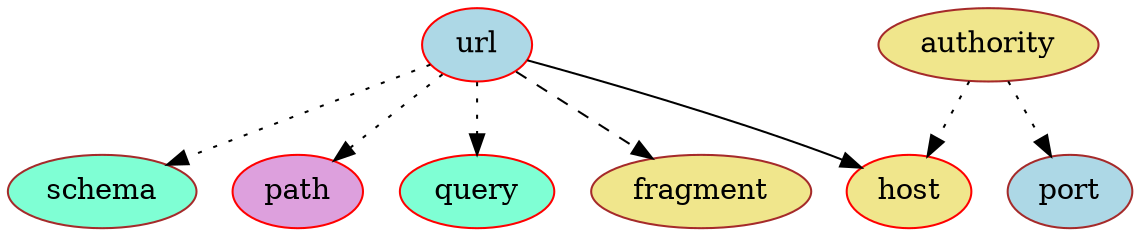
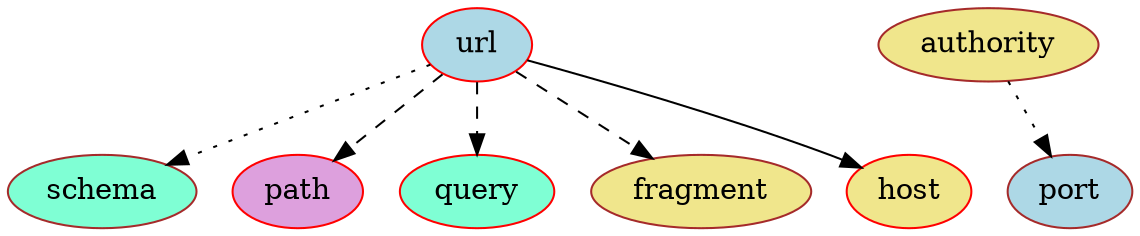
edge "url" -> "query": style dotted -> dashed
edge "authority" -> "host": removed
edge "url" -> "path": style dotted -> dashed
